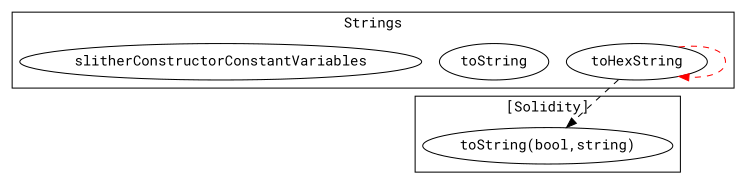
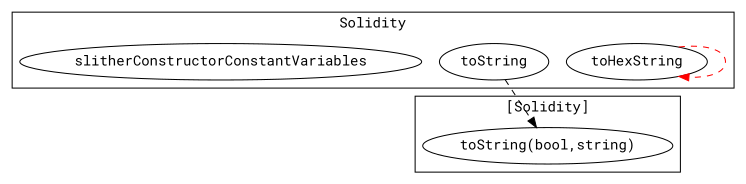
cluster "Strings": label "Strings" -> "Solidity"
edge "toHexString" -> "toString(bool,string)": now "toString" -> "toString(bool,string)"
